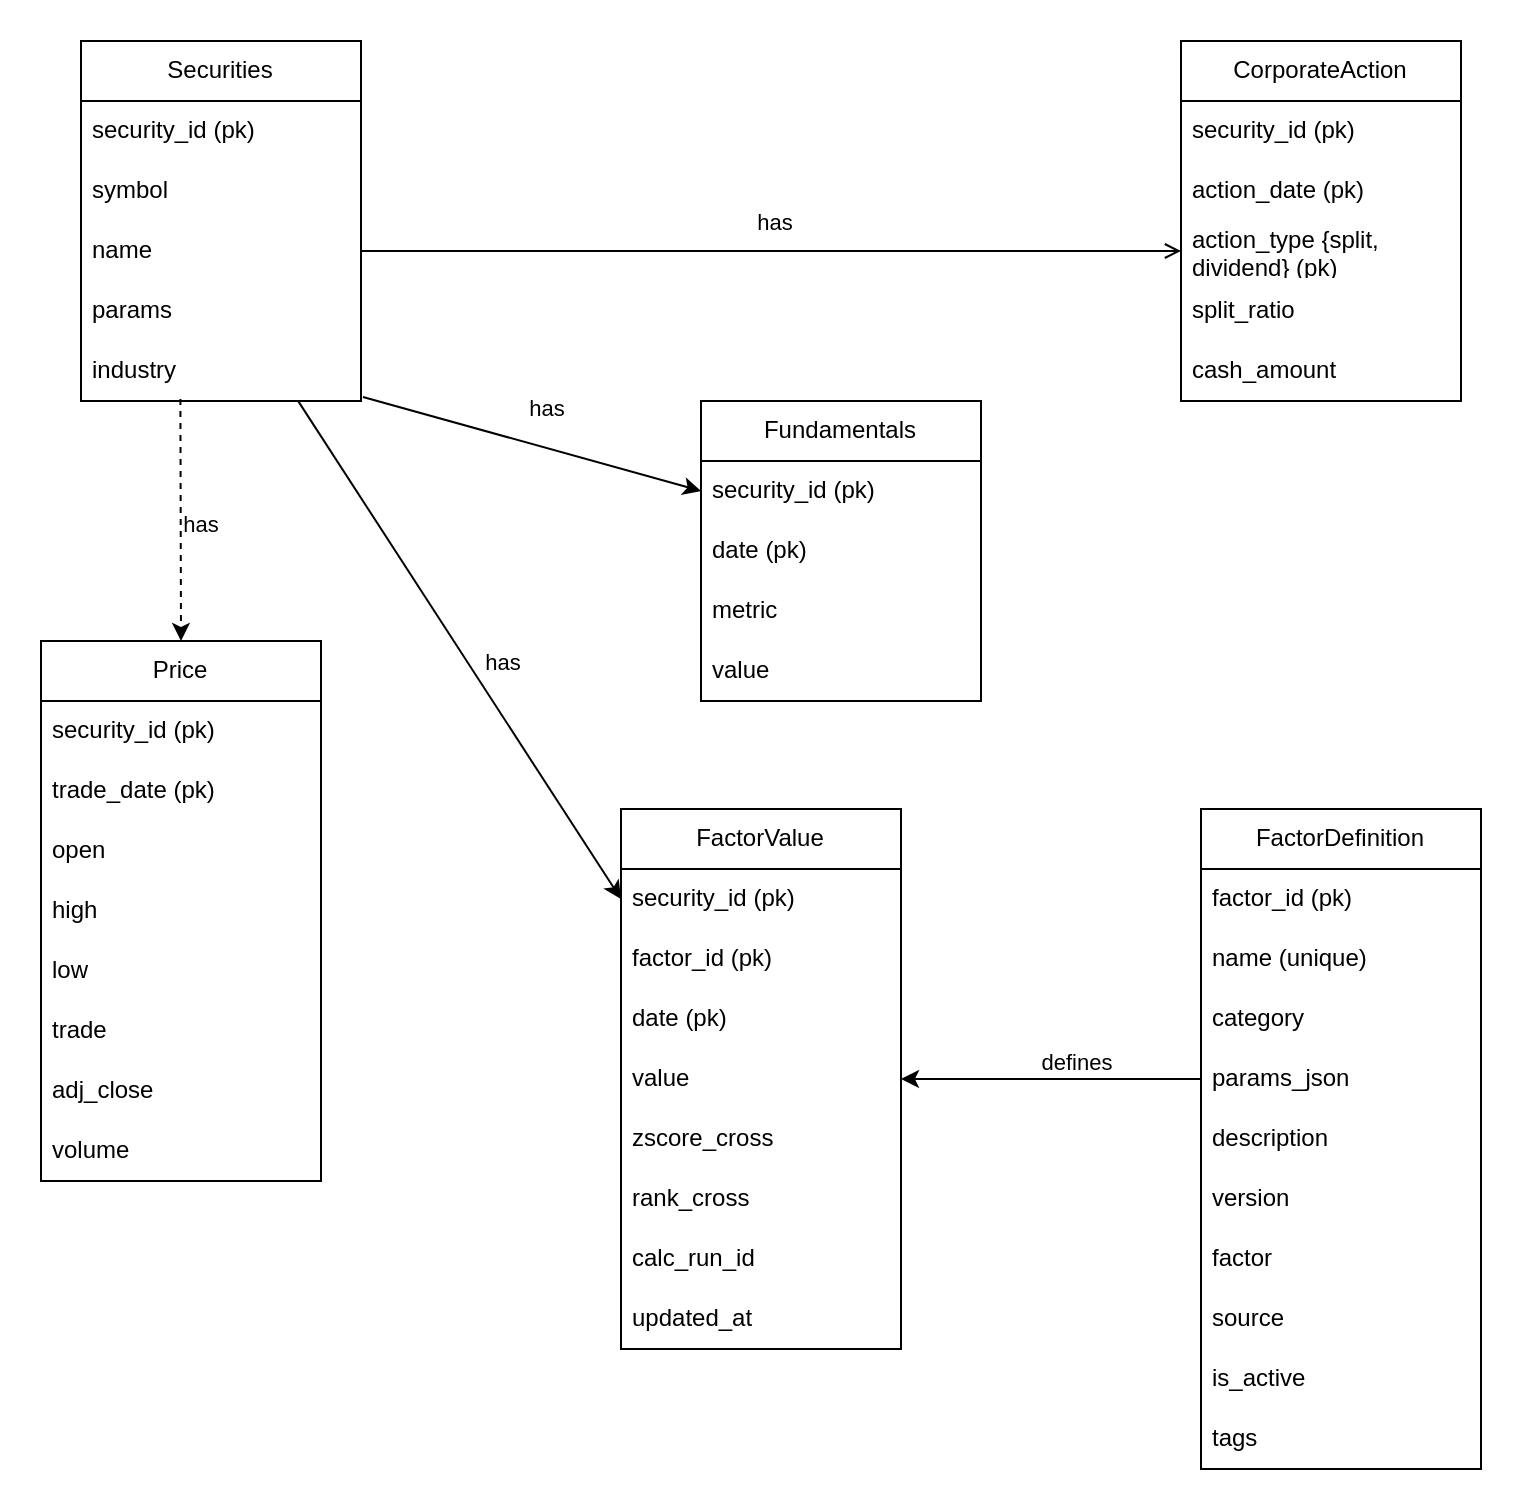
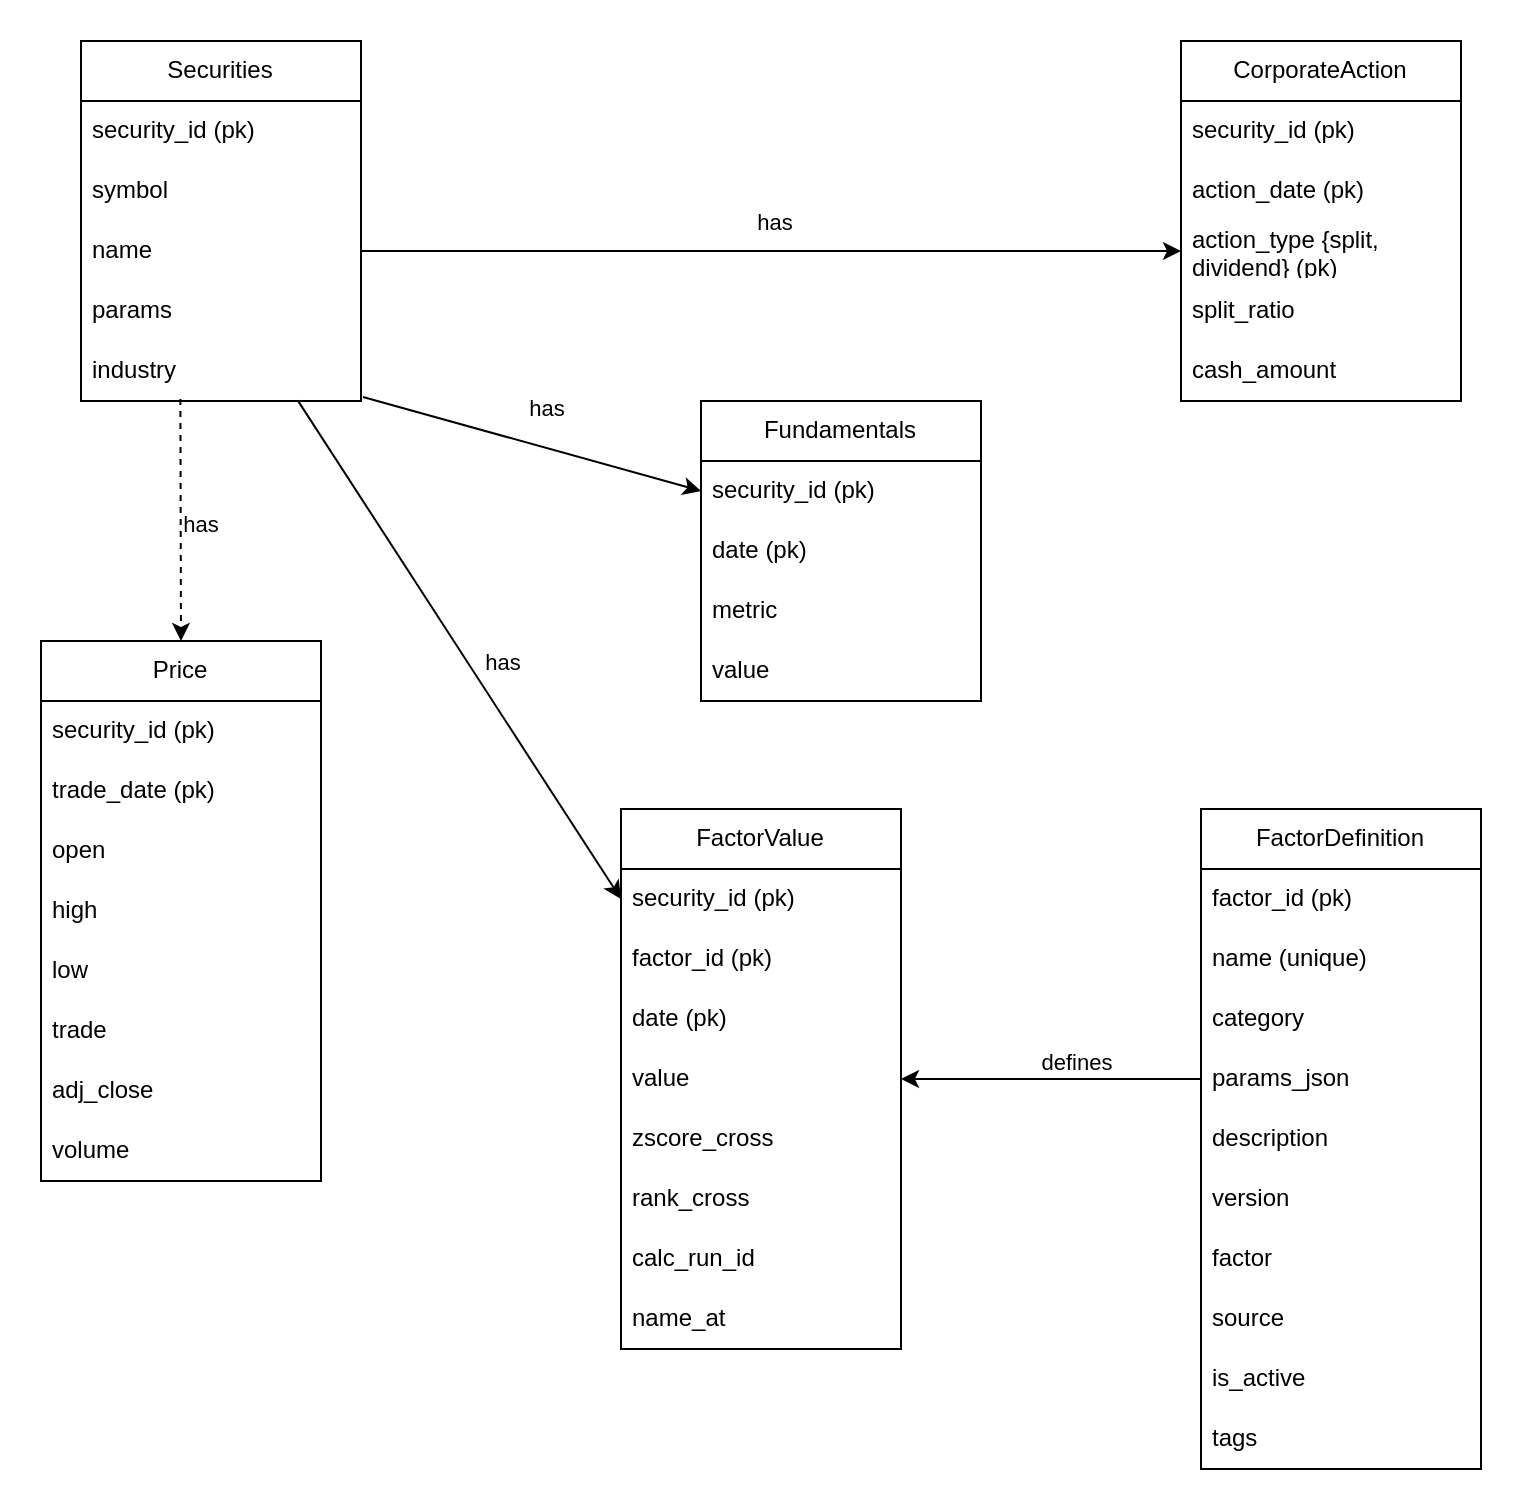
edge "name" -> "action_type {split, dividend} (pk)": arrowhead open -> classic
node "updated_at": label "updated_at" -> "name_at"
